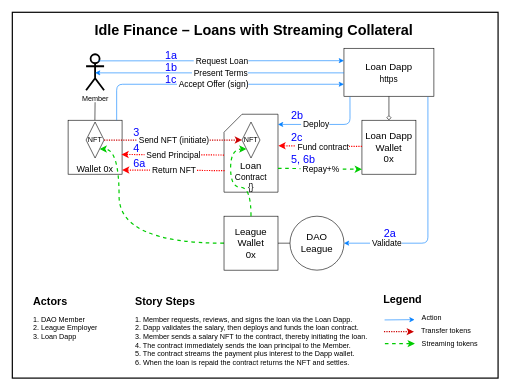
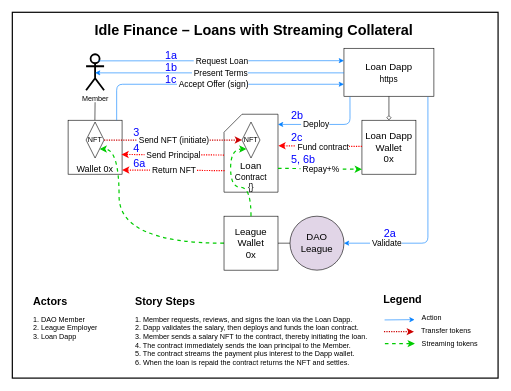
node "DAO League": fillcolor #ffffff -> #e1d5e7
